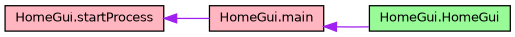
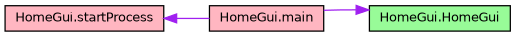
edge "HomeGui.HomeGui" -> "HomeGui.main": reversed
